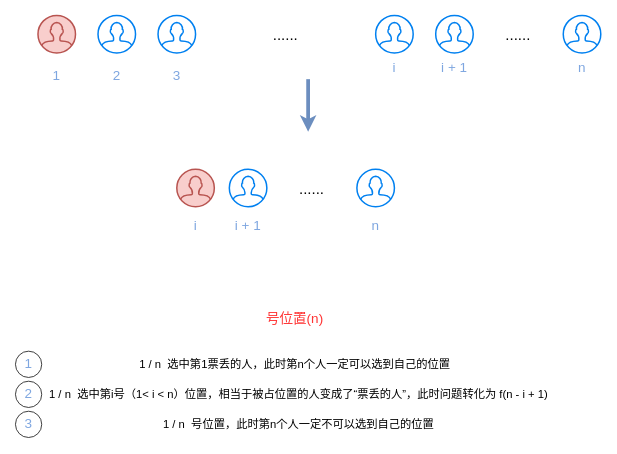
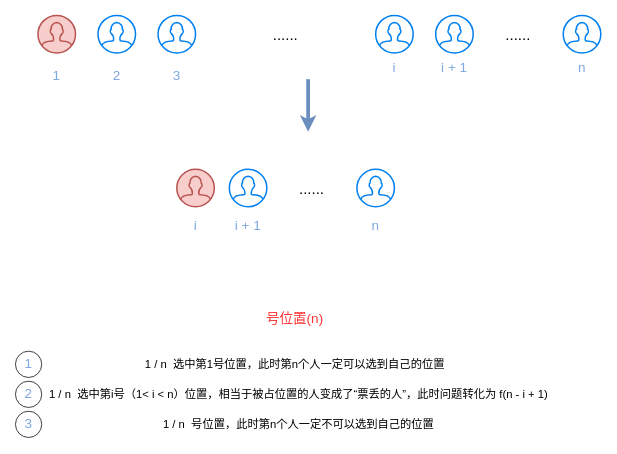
node "1 / n 选中第1票丢的人，此时第n个人一定可以选到自己的位置": label "1 / n 选中第1票丢的人，此时第n个人一定可以选到自己的位置" -> "1 / n 选中第1号位置，此时第n个人一定可以选到自己的位置"
